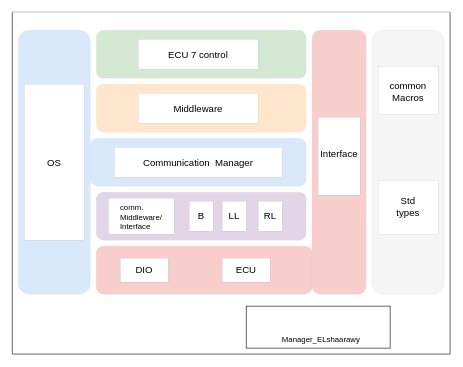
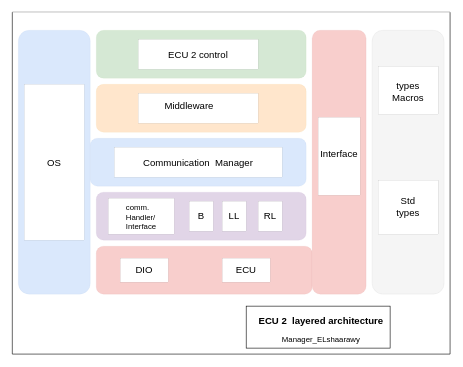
node "ECU 7 control": label "ECU 7 control" -> "ECU 2 control"
node "common Macros": label "common Macros" -> "types Macros"
node "Middleware": moved (198, 108) -> (189, 105)
node "comm. Middleware/ Interface": label "comm. Middleware/ Interface" -> "comm. Handler/ Interface"
node "ECU 2 layered architecture": added
